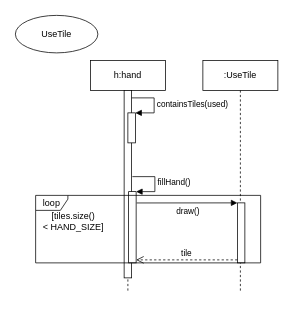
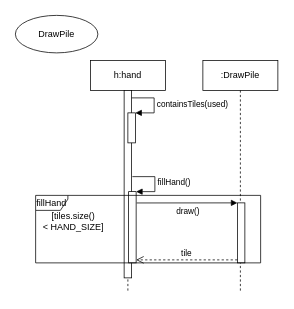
node "UseTile": label "UseTile" -> "DrawPile"
node ":UseTile": label ":UseTile" -> ":DrawPile"
node "loop": label "loop" -> "fillHand"
